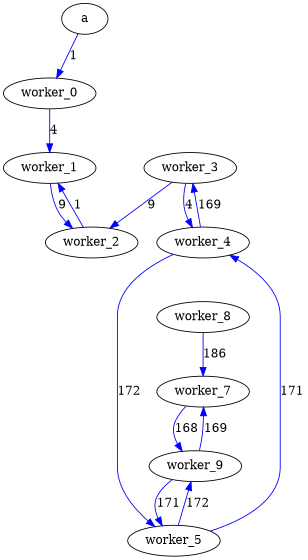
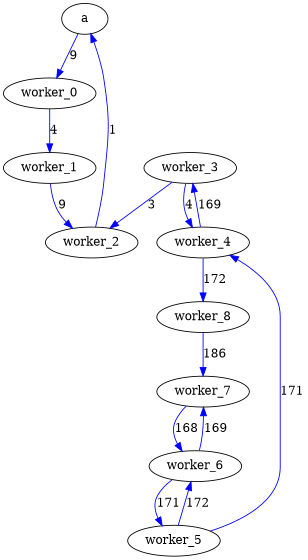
edge "a" -> "worker_0": label "1" -> "9"
edge "worker_3" -> "worker_2": label "9" -> "3"
edge "worker_2" -> "worker_1": now "worker_2" -> "a"
edge "worker_4" -> "worker_5": now "worker_4" -> "worker_8"
node "worker_9": label "worker_9" -> "worker_6"
